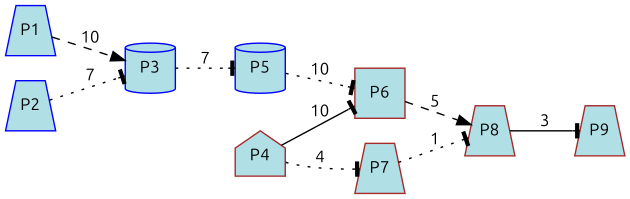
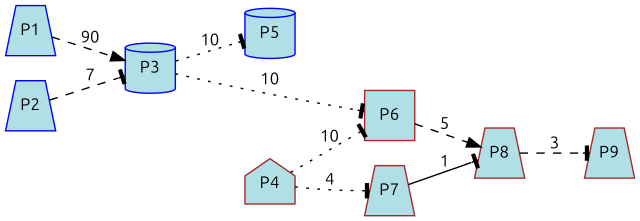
edge "P1" -> "P3": label "10" -> "90"
edge "P3" -> "P5": label "7" -> "10"
edge "P5" -> "P6": now "P3" -> "P6"
edge "P2" -> "P3": style dotted -> dashed
edge "P4" -> "P6": style solid -> dotted
edge "P8" -> "P9": style solid -> dashed
edge "P7" -> "P8": style dotted -> solid
